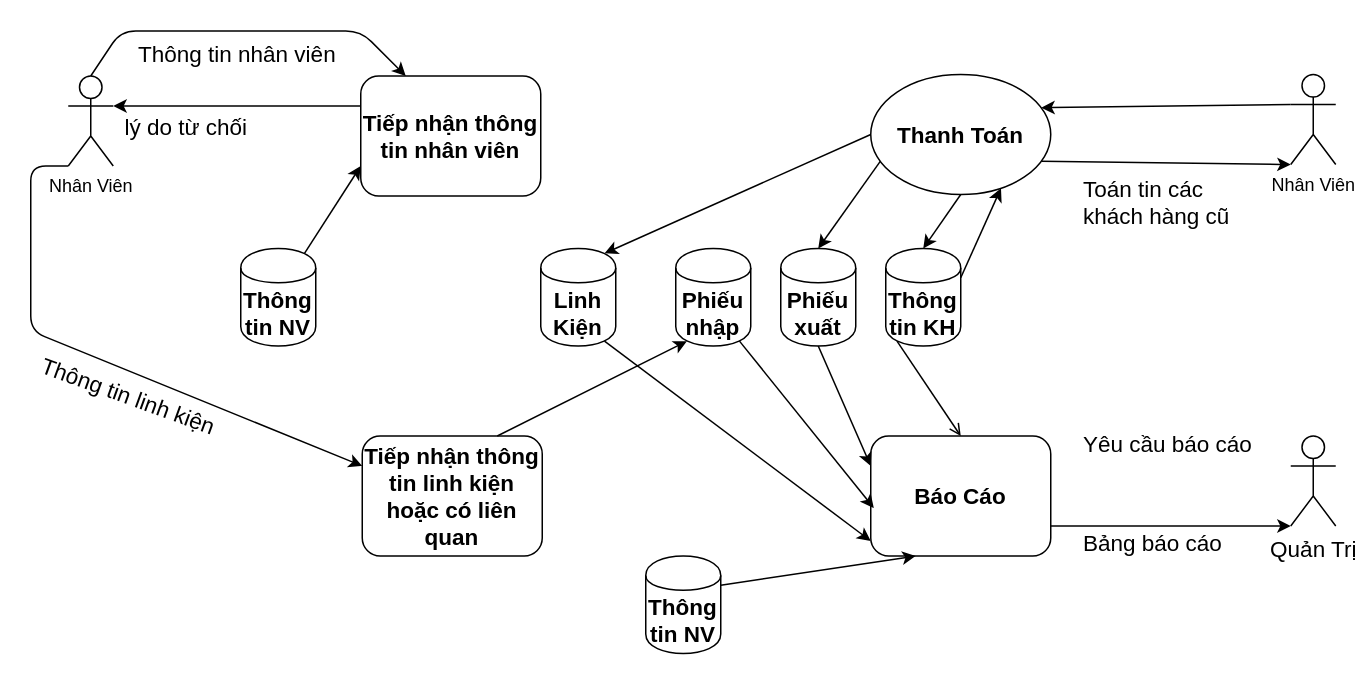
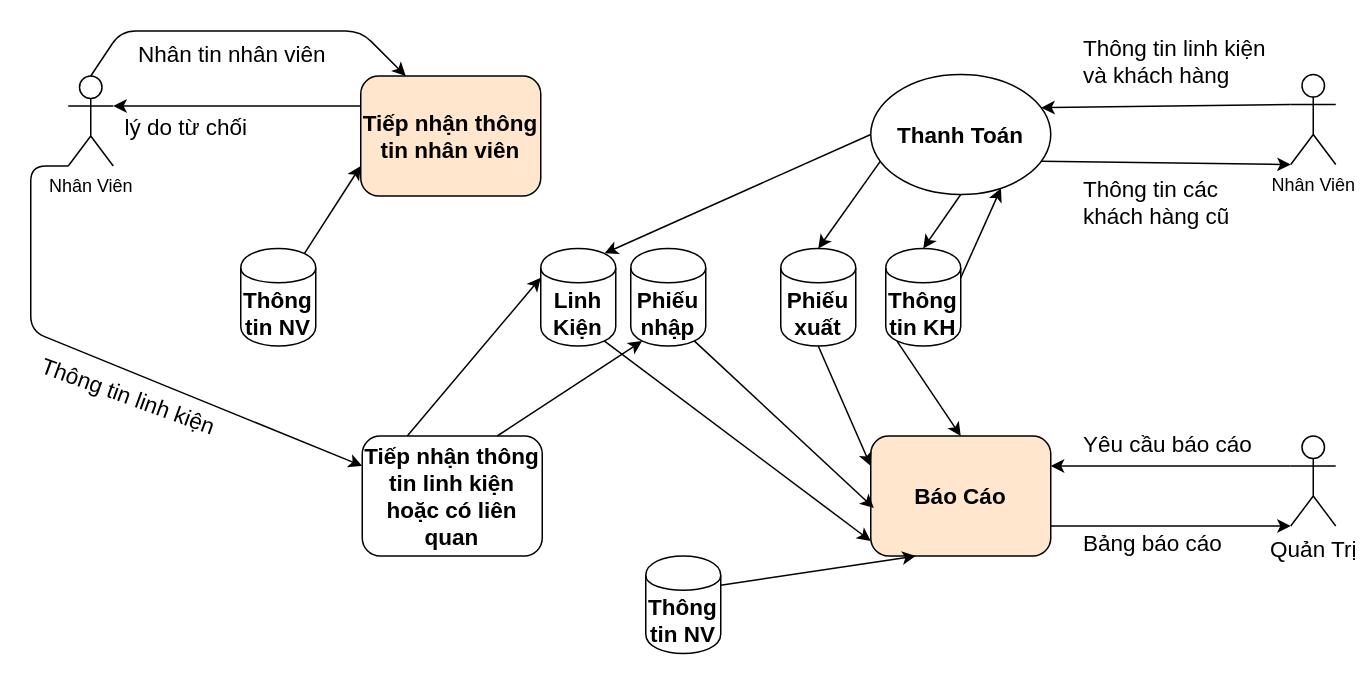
node "Thông tin nhân viên": label "Thông tin nhân viên" -> "Nhân tin nhân viên"
node "Thông tin linh kiện và khách hàng": added
node "Tiếp nhận thông tin nhân viên": fillcolor #ffffff -> #ffe6cc
node "Toán tin các khách hàng cũ": label "Toán tin các khách hàng cũ" -> "Thông tin các khách hàng cũ"
node "Phiếu nhập": moved (713, 297) -> (668, 297)
edge "Tiếp nhận thông tin linh kiện hoặc có liên quan" -> "Linh Kiện": added
edge "Thông tin KH" -> "Báo Cáo": arrowhead open -> classic
edge "Quản Trị" -> "Báo Cáo": added
node "Báo Cáo": fillcolor #ffffff -> #ffe6cc
